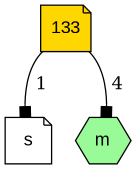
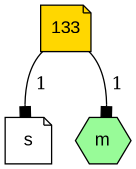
edge "133" -> "m": label " 4" -> " 1"
